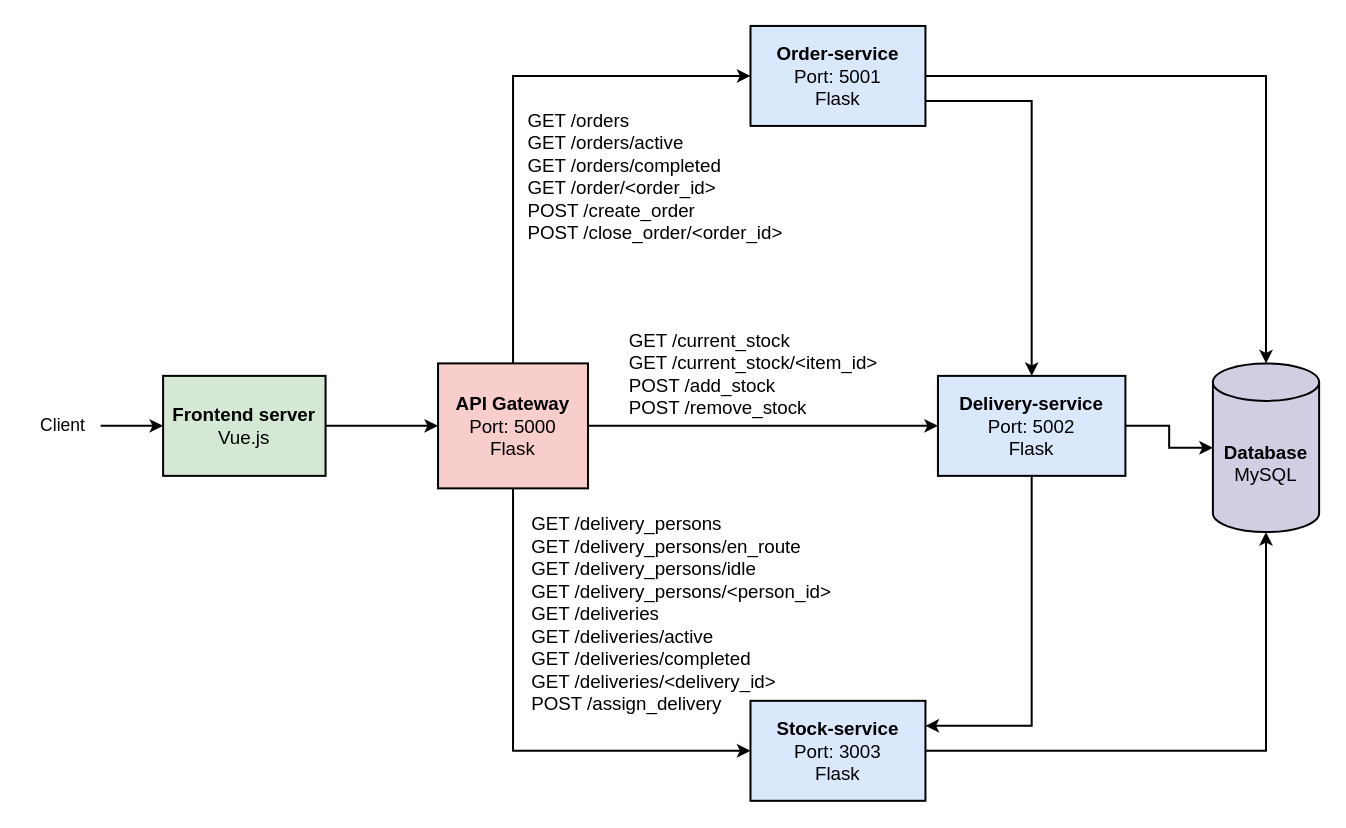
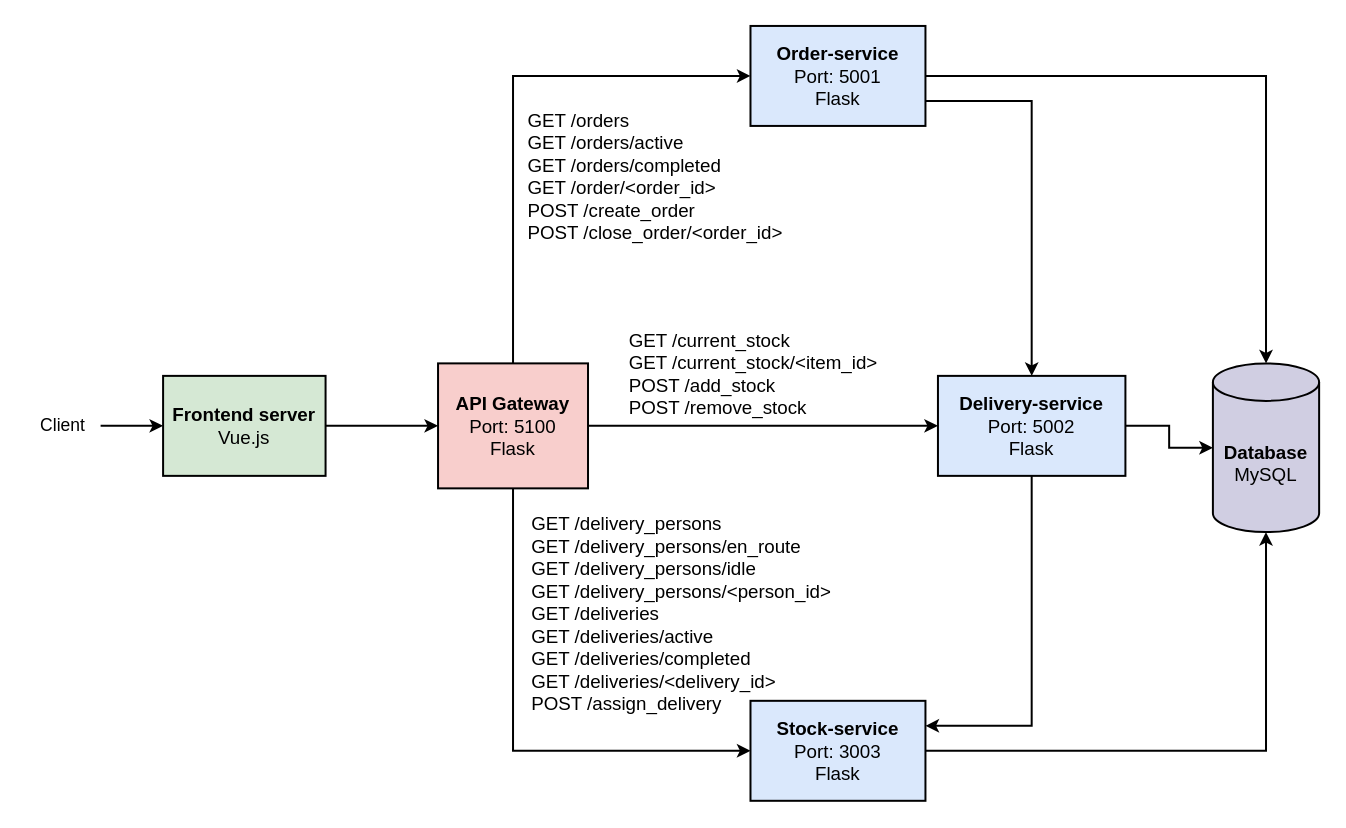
node "API Gateway Port: 5000 Flask": label "API Gateway Port: 5000 Flask" -> "API Gateway Port: 5100 Flask"
